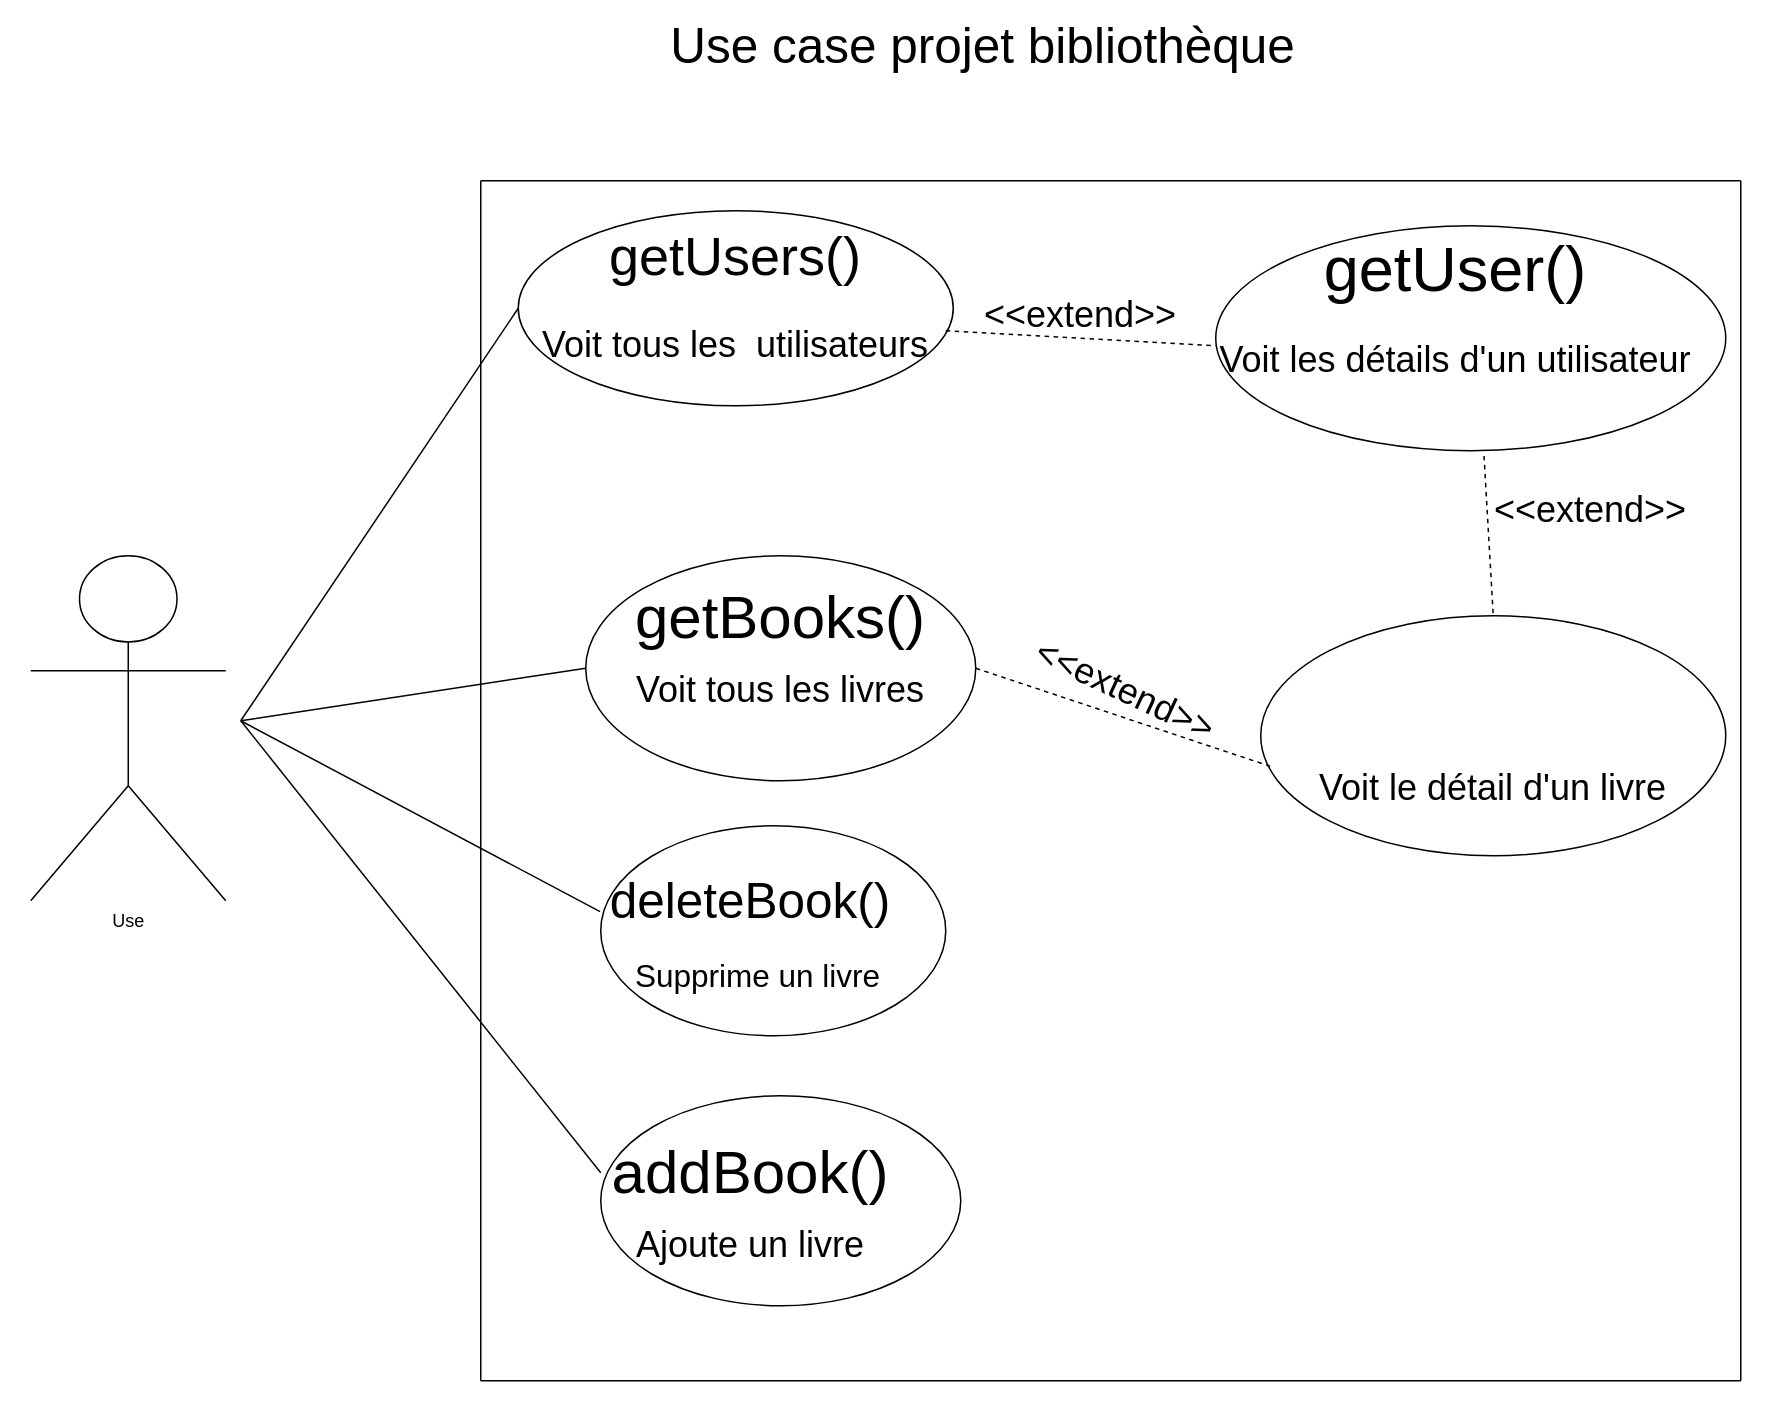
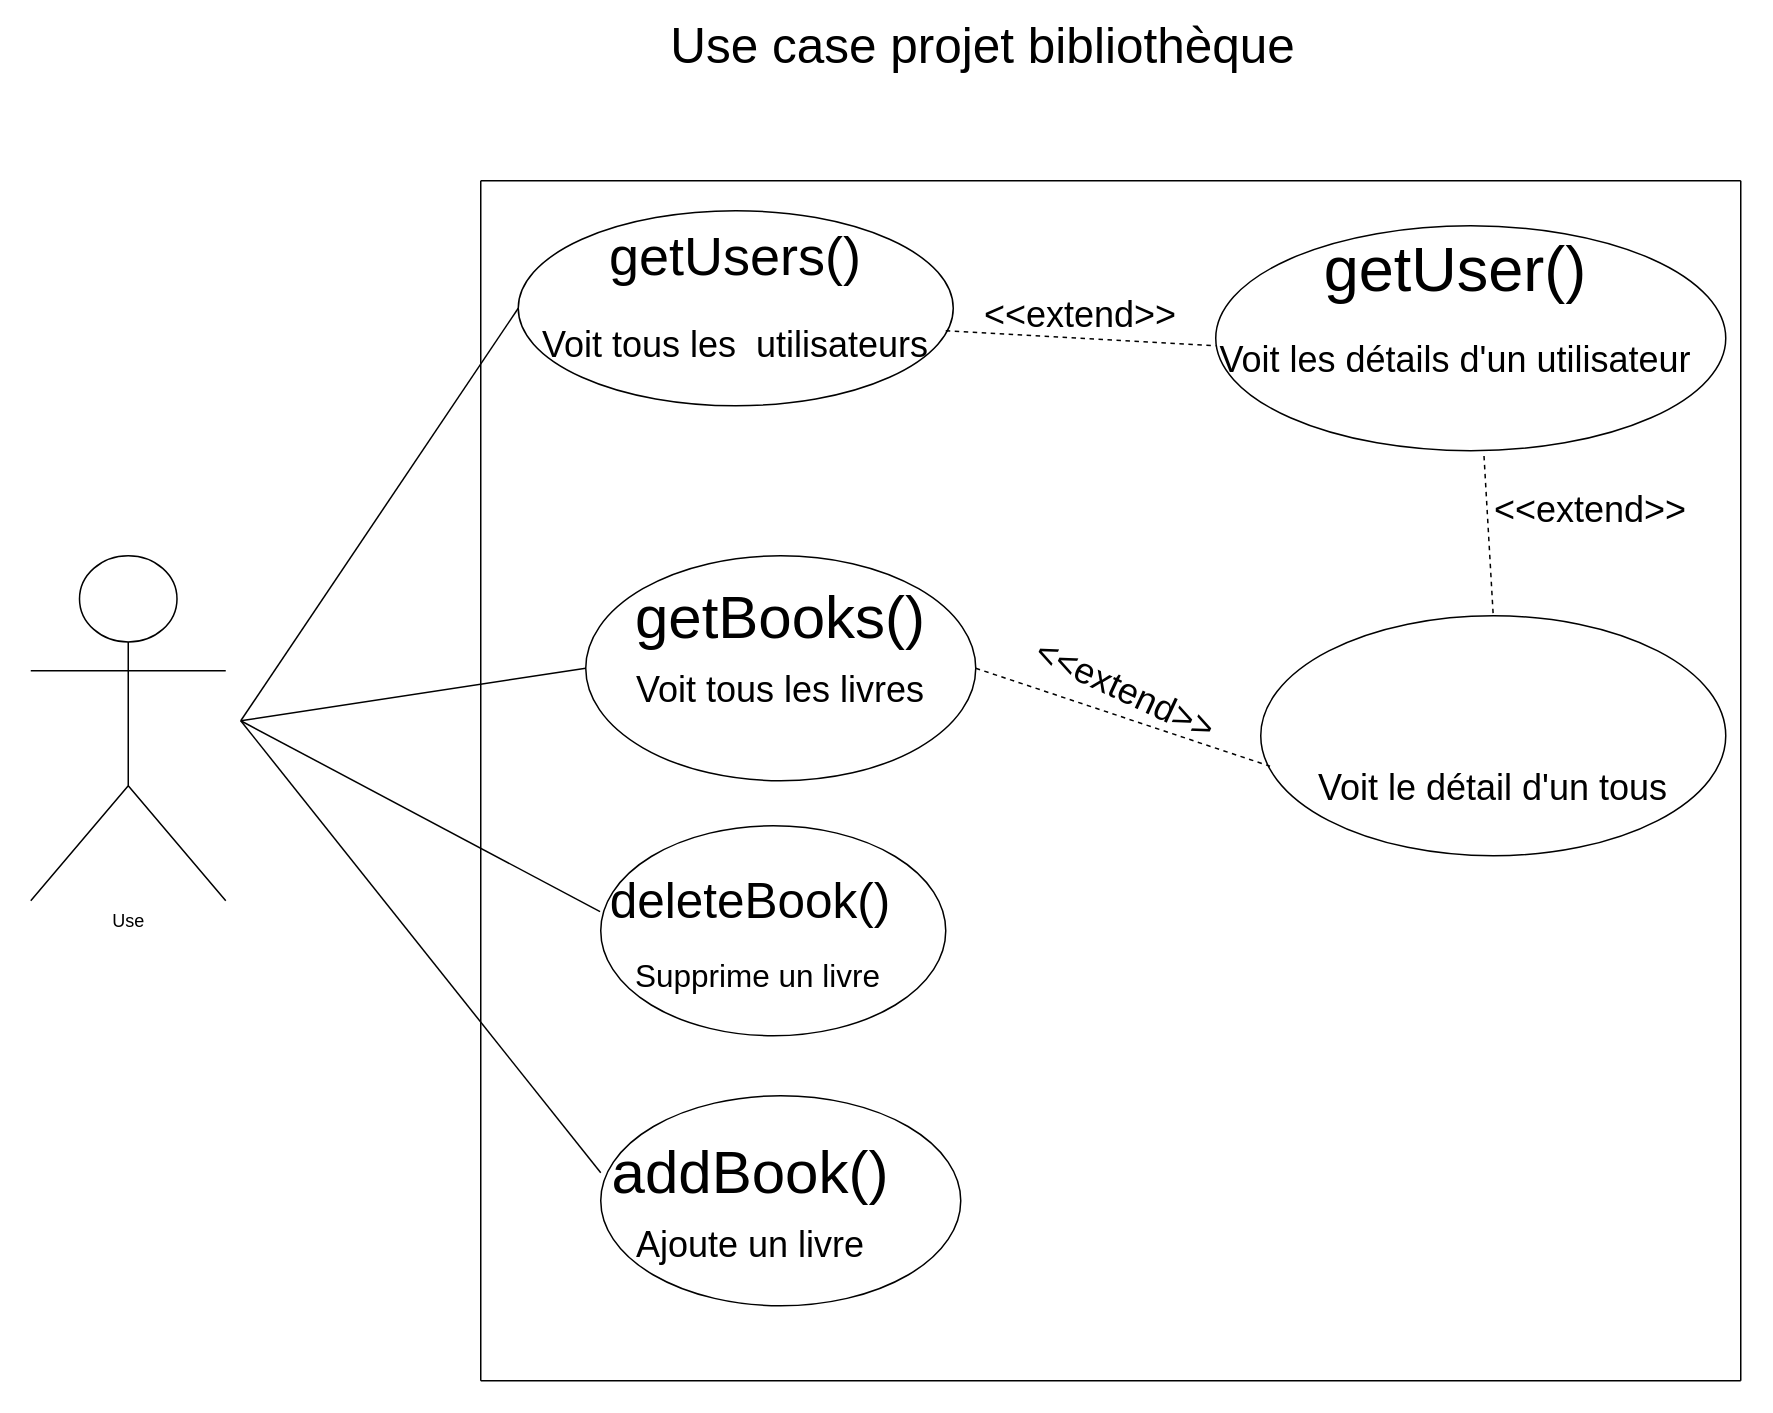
node "Voit le détail d'un livre": label "Voit le détail d'un livre" -> "Voit le détail d'un tous"
